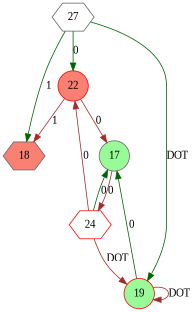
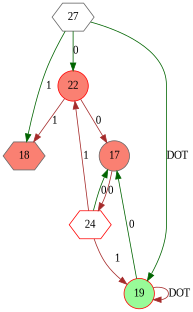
edge "24" -> "22": label "0" -> "1"
node "17": fillcolor palegreen -> salmon
edge "24" -> "19": label "DOT" -> "1"
